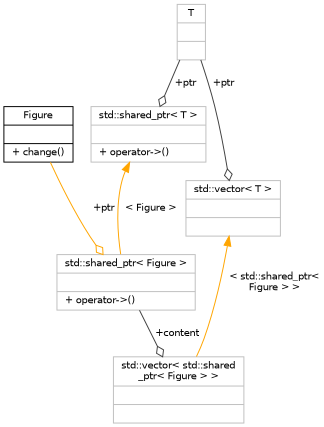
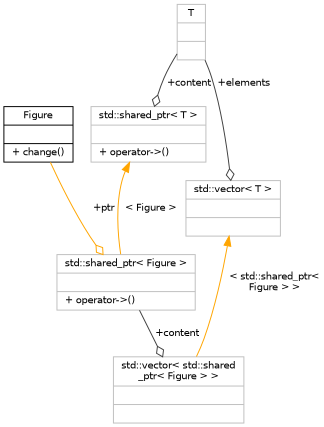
edge "T" -> "std::shared_ptr< T >": label " +ptr" -> " +content"
edge "T" -> "std::vector< T >": label " +ptr" -> " +elements"
